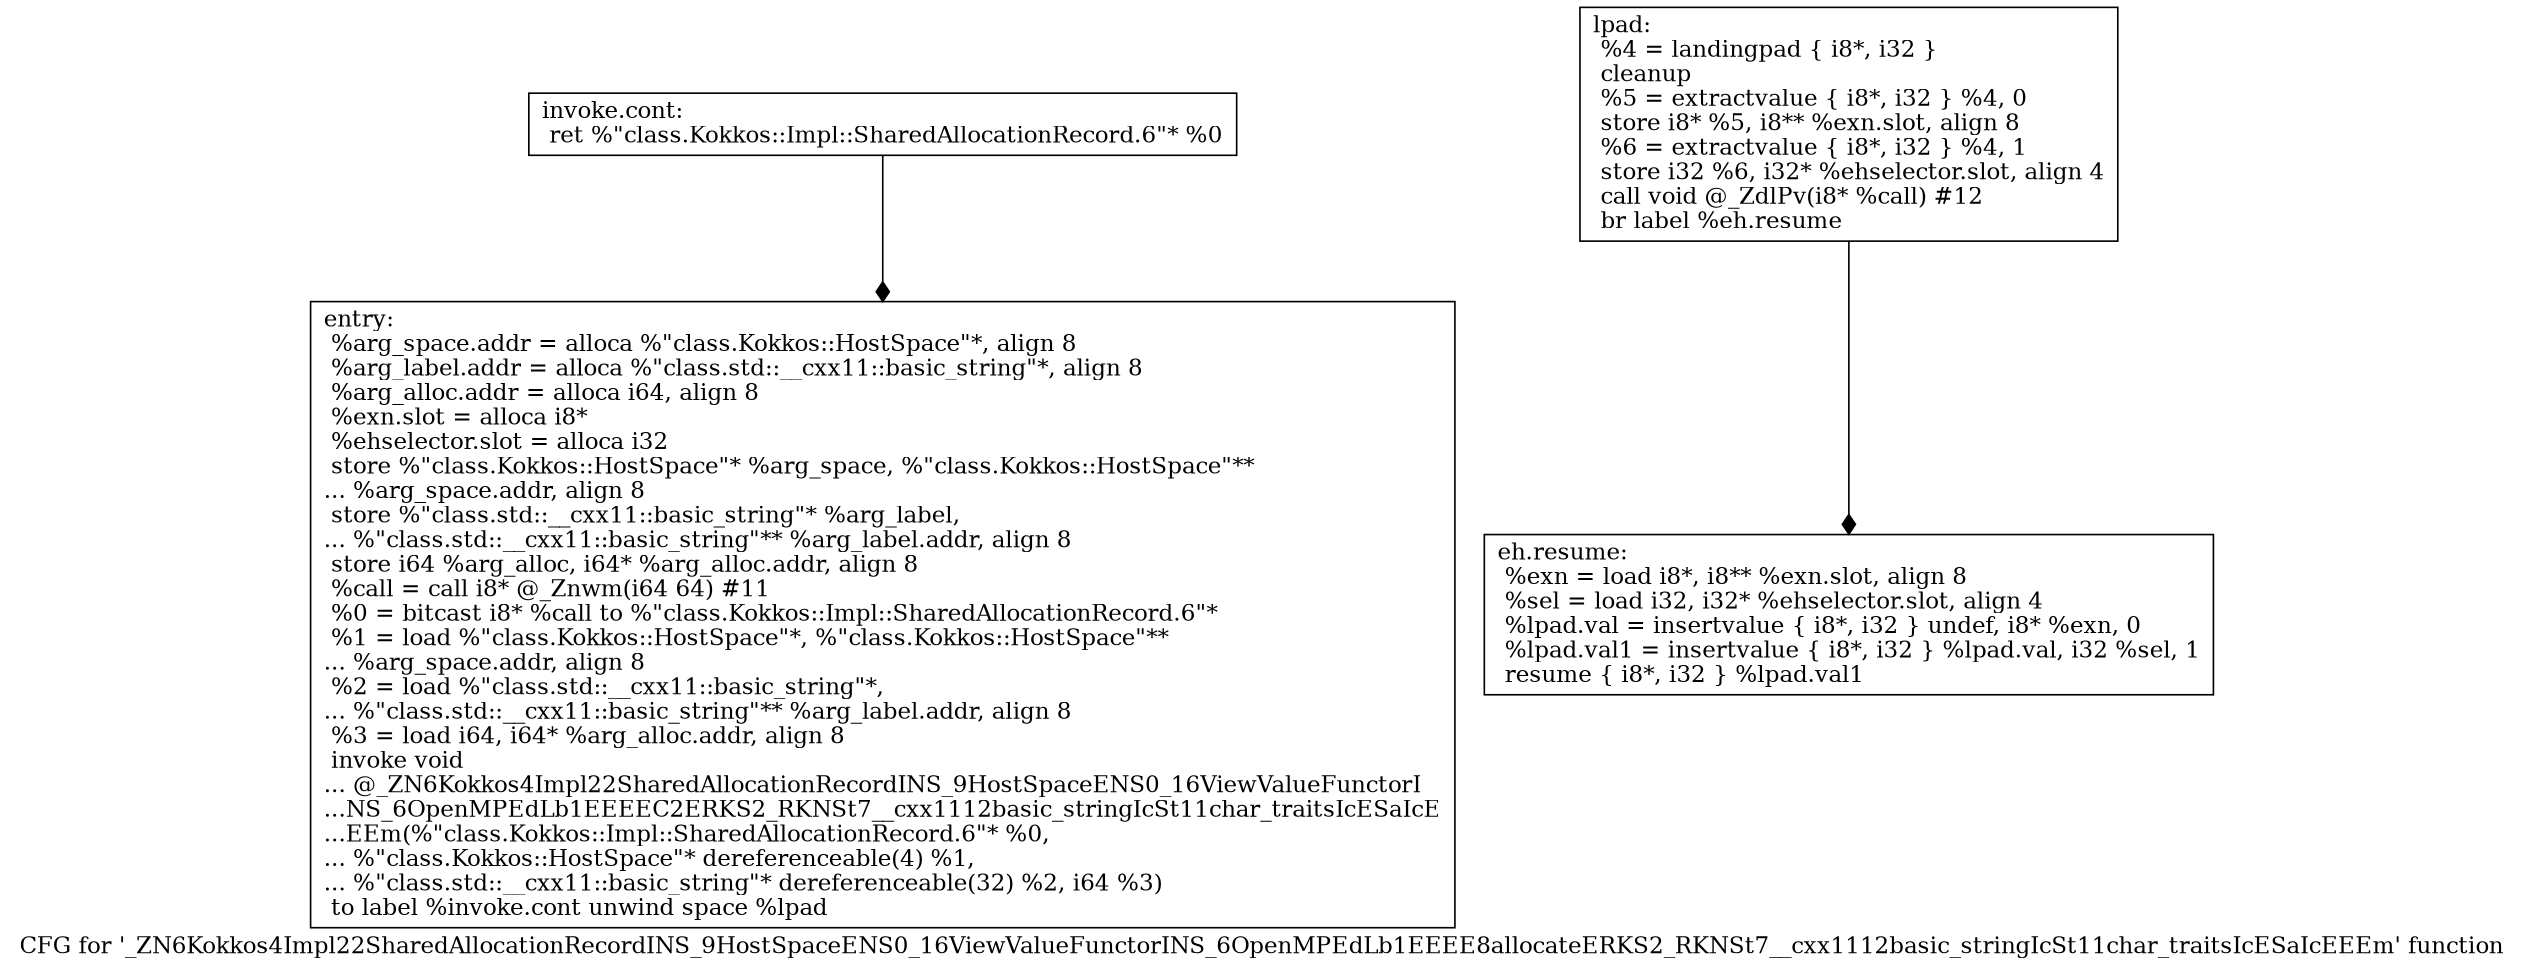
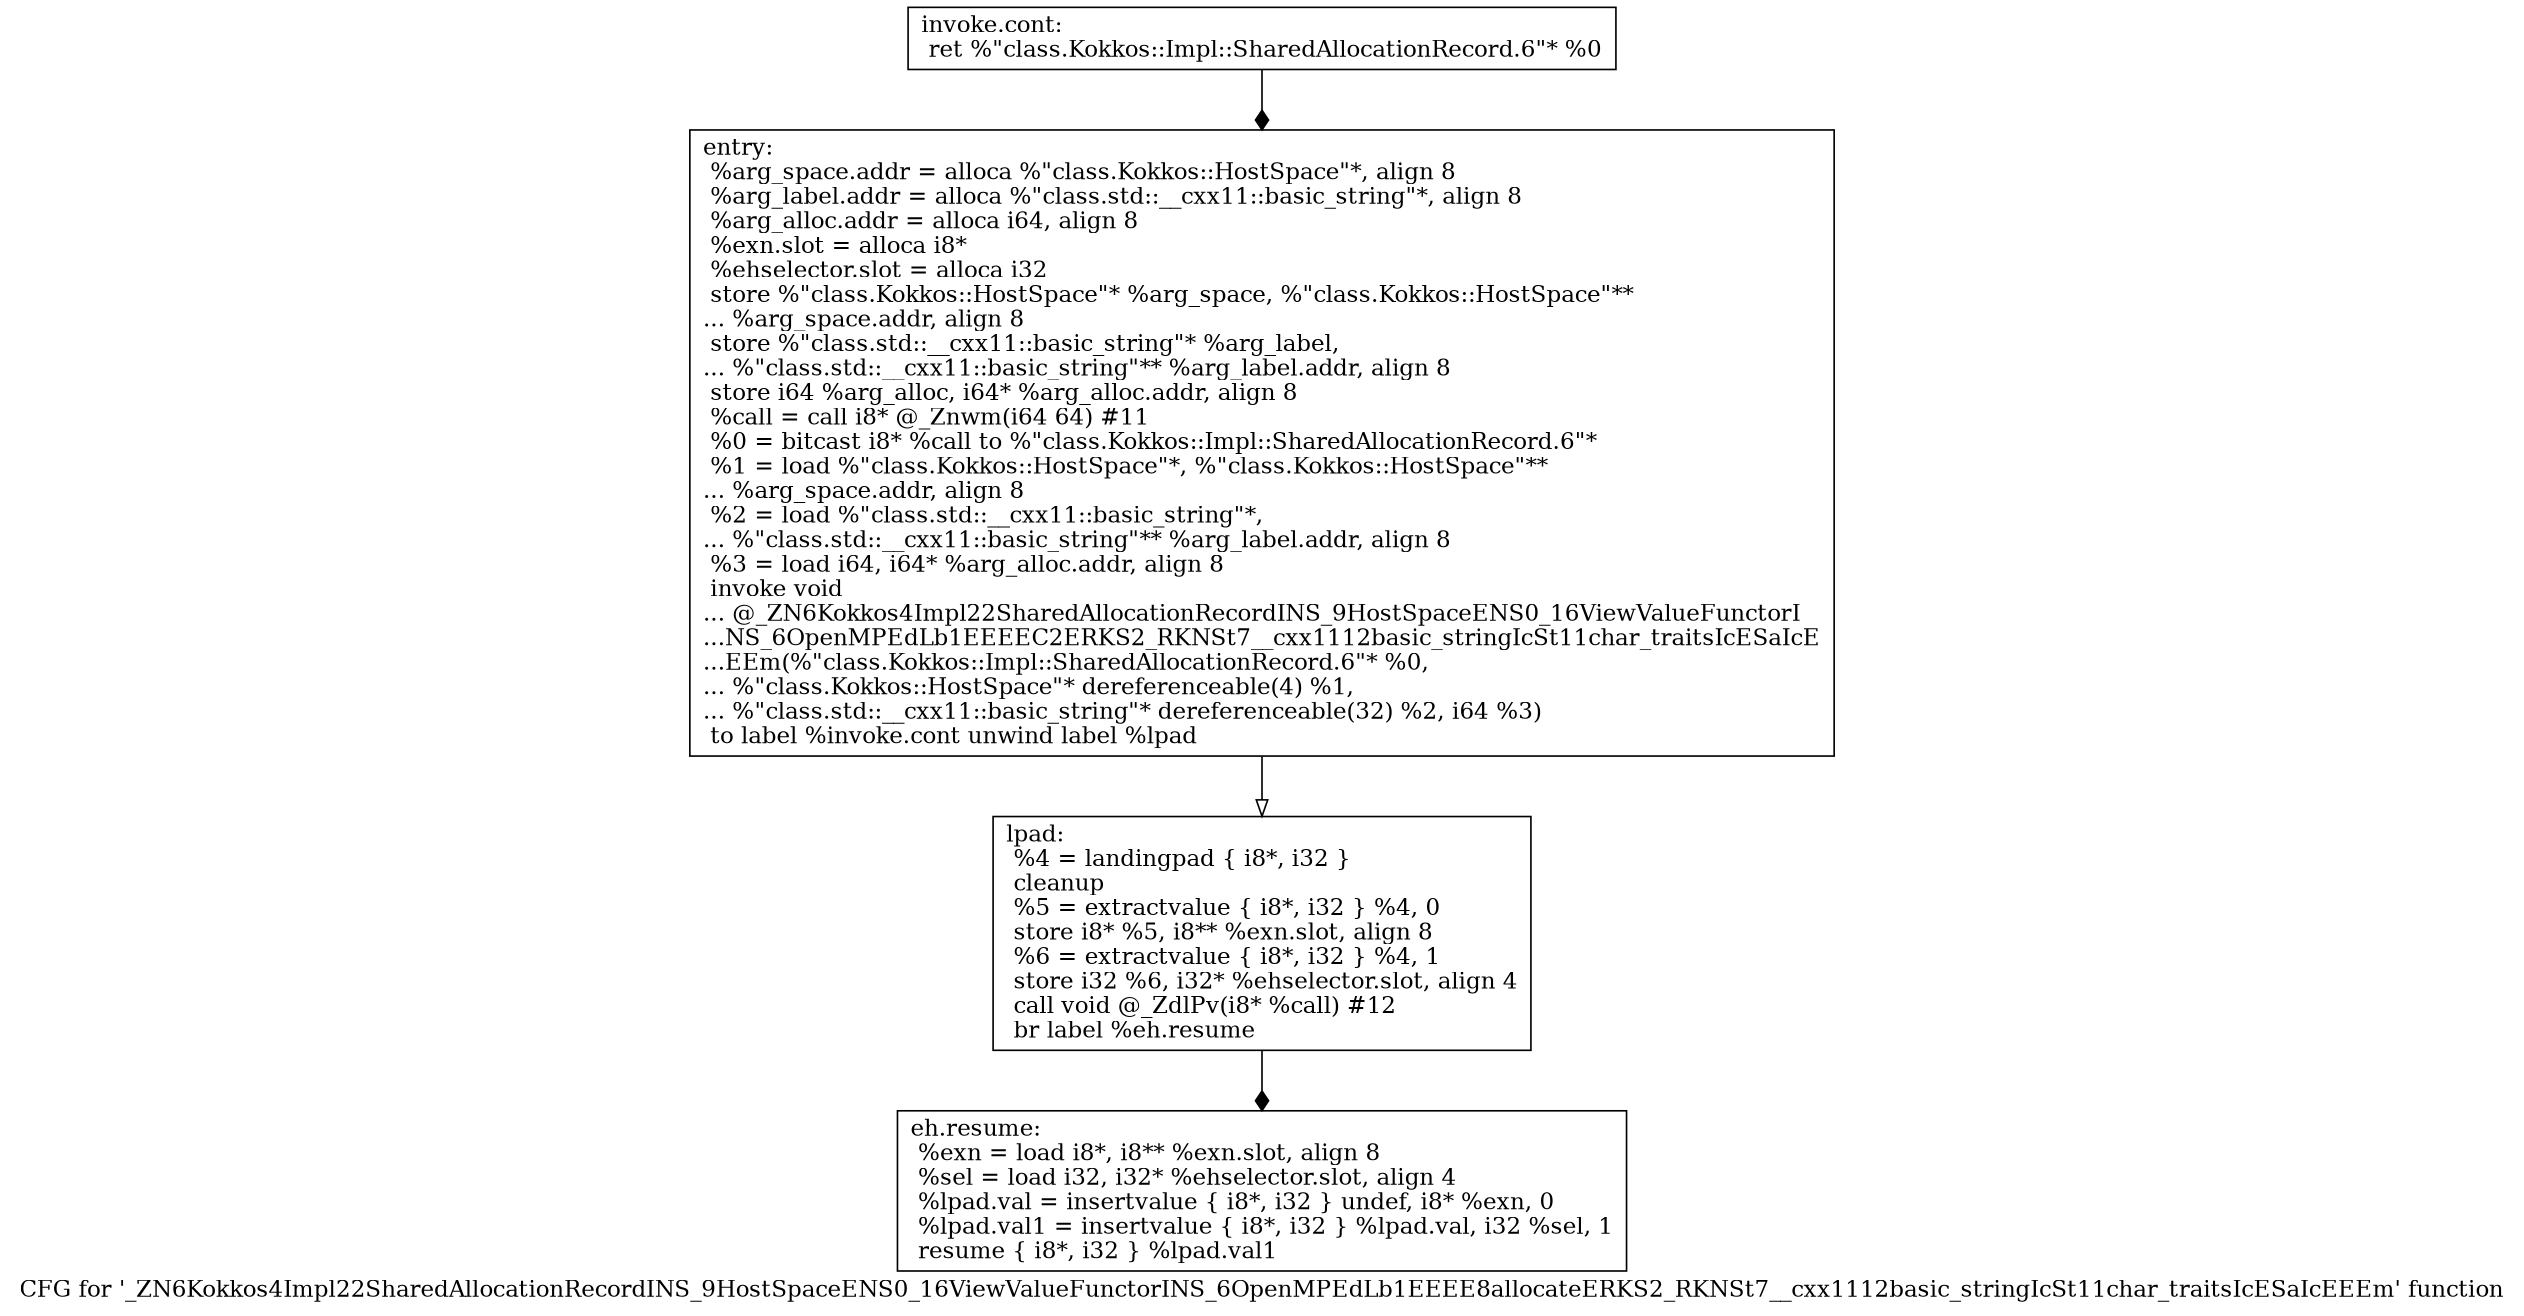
edge "entry:" -> "lpad:": added
node "entry:": text "to label %invoke.cont unwind space %lpad" -> "to label %invoke.cont unwind label %lpad"
